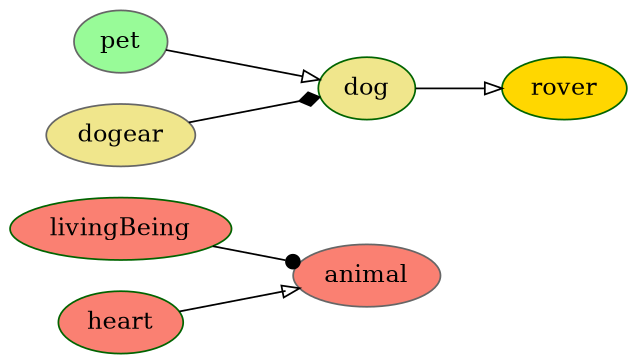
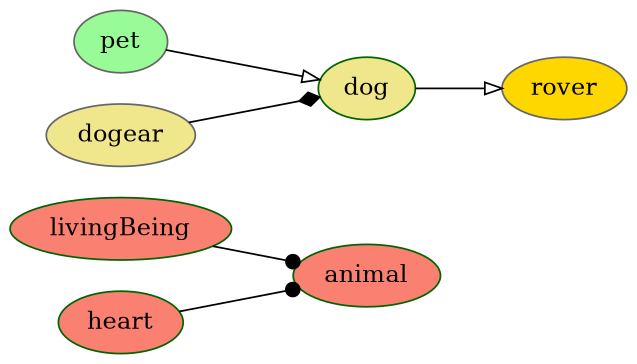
node "rover": color darkgreen -> gray40
node "animal": color gray40 -> darkgreen
edge "heart" -> "animal": arrowhead onormal -> dot
